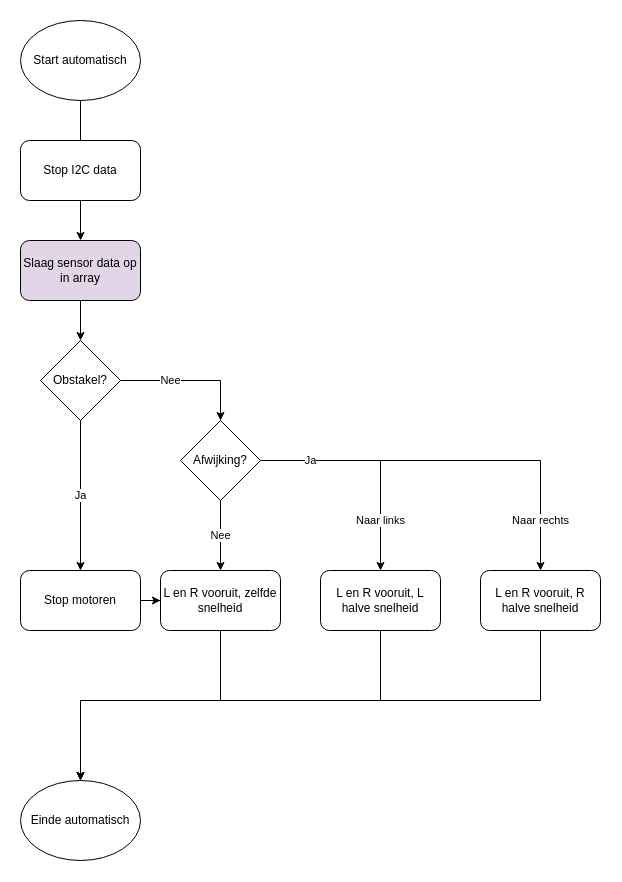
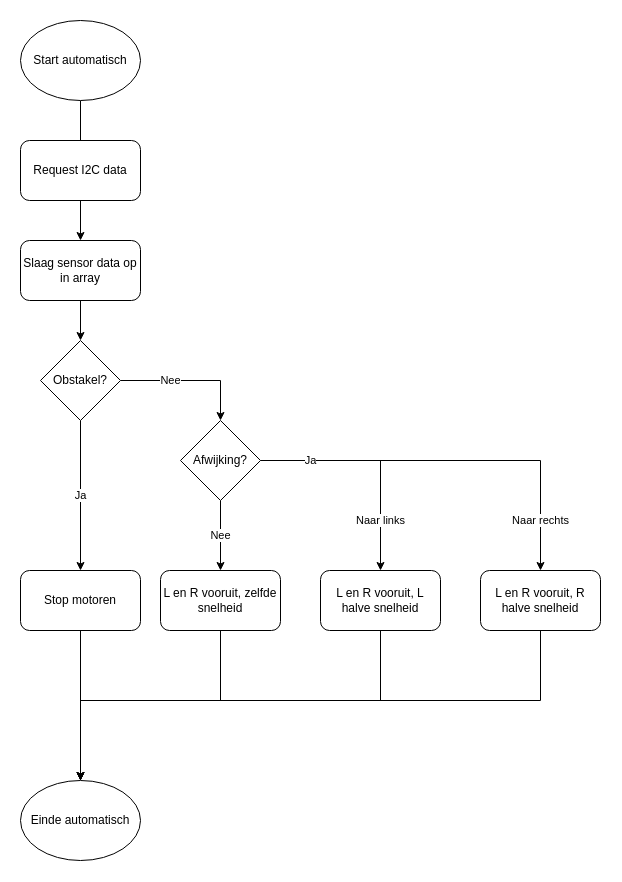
node "Stop I2C data": label "Stop I2C data" -> "Request I2C data"
node "Slaag sensor data op in array": fillcolor #e1d5e7 -> #ffffff
edge "Stop motoren" -> "L en R vooruit, zelfde snelheid": now "Stop motoren" -> "Einde automatisch"
